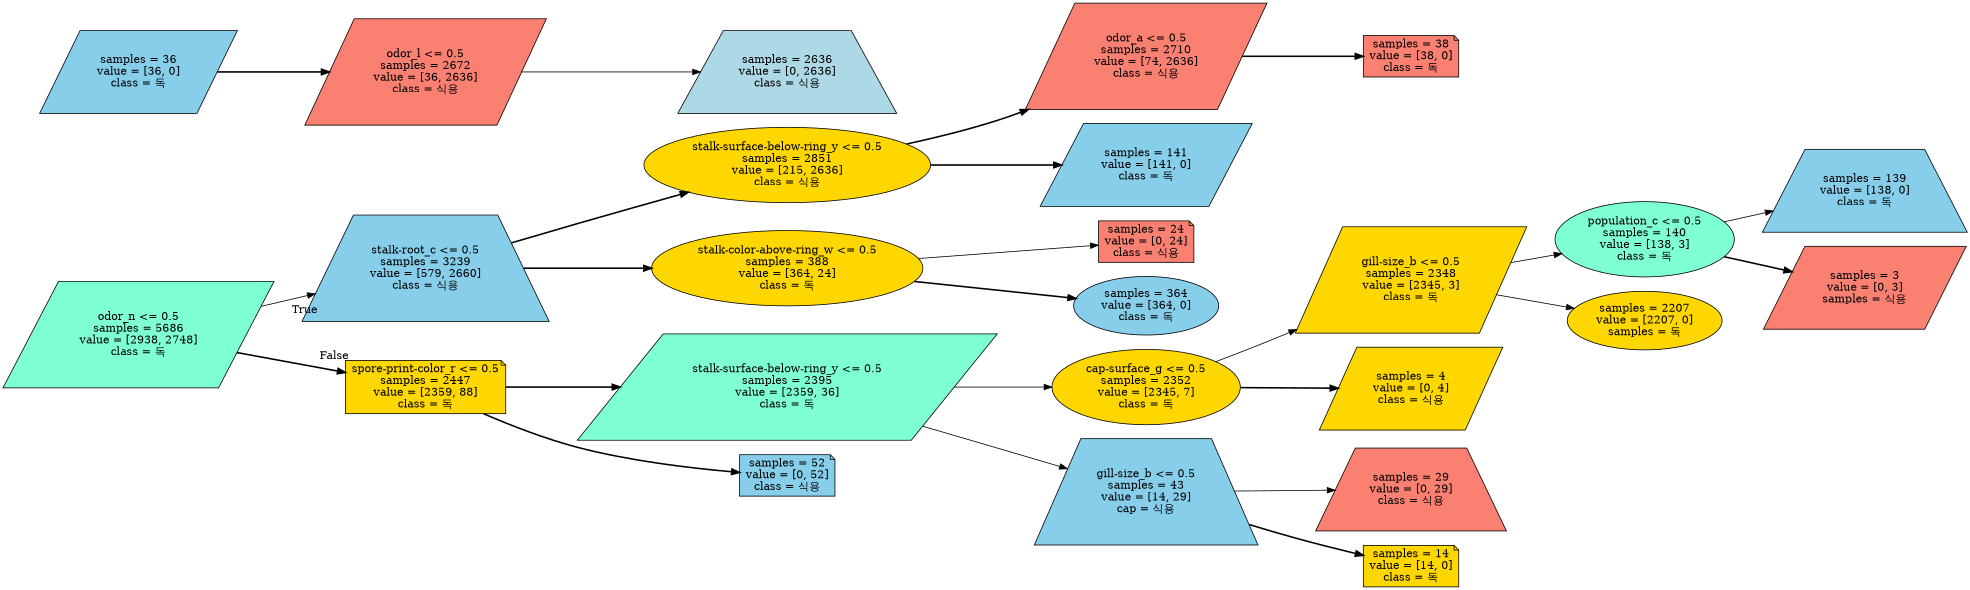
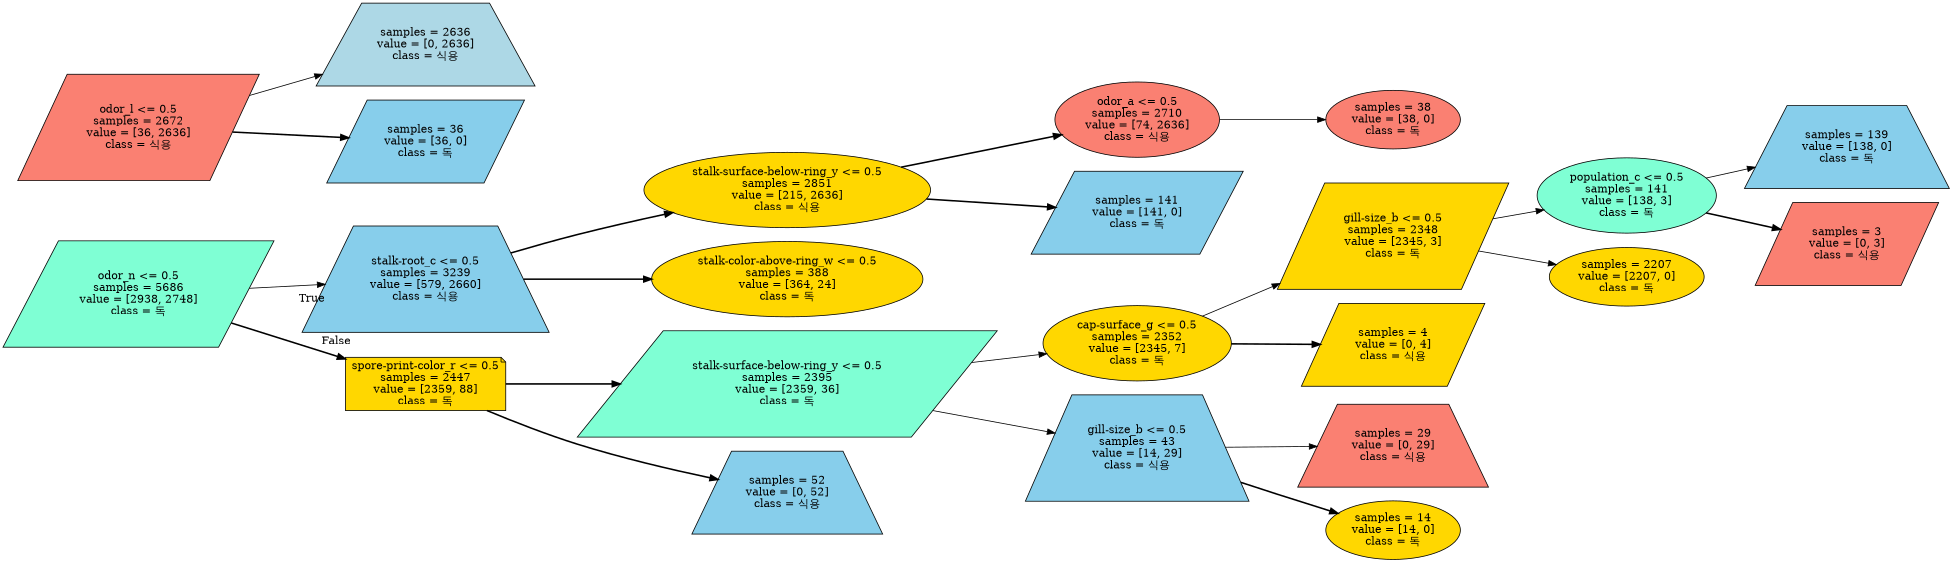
node "odor_a <= 0.5 samples = 2710 value = [74, 2636] class = 식용": shape parallelogram -> ellipse
edge "odor_a <= 0.5 samples = 2710 value = [74, 2636] class = 식용" -> "samples = 38 value = [38, 0] class = 독": style bold -> solid
node "samples = 38 value = [38, 0] class = 독": shape note -> ellipse
edge "samples = 36 value = [36, 0] class = 독" -> "odor_l <= 0.5 samples = 2672 value = [36, 2636] class = 식용": reversed
node "population_c <= 0.5 samples = 140 value = [138, 3] class = 독": label "population_c <= 0.5 samples = 140 value = [138, 3] class = 독" -> "population_c <= 0.5 samples = 141 value = [138, 3] class = 독"
node "samples = 24 value = [0, 24] class = 식용": removed
node "samples = 3 value = [0, 3] samples = 식용": label "samples = 3 value = [0, 3] samples = 식용" -> "samples = 3 value = [0, 3] class = 식용"
node "samples = 364 value = [364, 0] class = 독": removed
node "samples = 2207 value = [2207, 0] samples = 독": label "samples = 2207 value = [2207, 0] samples = 독" -> "samples = 2207 value = [2207, 0] class = 독"
node "samples = 52 value = [0, 52] class = 식용": shape note -> trapezium
node "gill-size_b <= 0.5 samples = 43 value = [14, 29] cap = 식용": label "gill-size_b <= 0.5 samples = 43 value = [14, 29] cap = 식용" -> "gill-size_b <= 0.5 samples = 43 value = [14, 29] class = 식용"
node "samples = 14 value = [14, 0] class = 독": shape note -> ellipse
